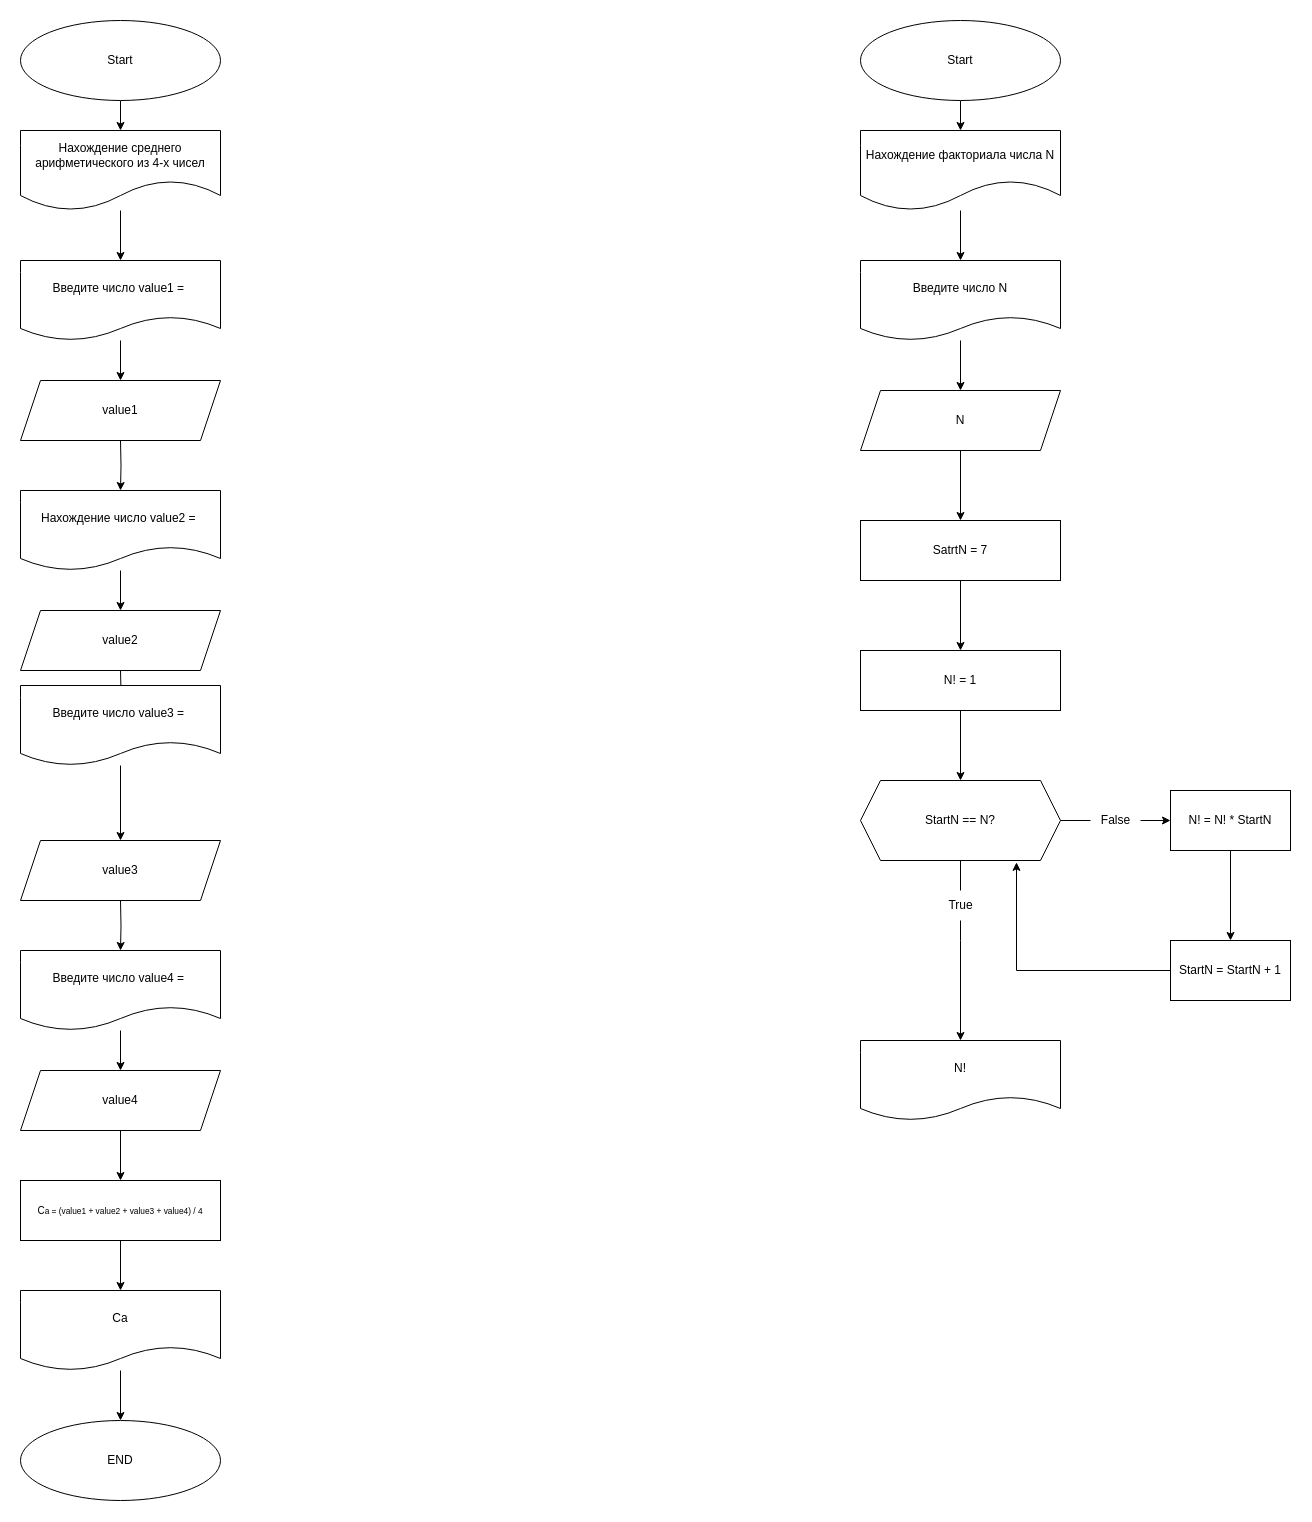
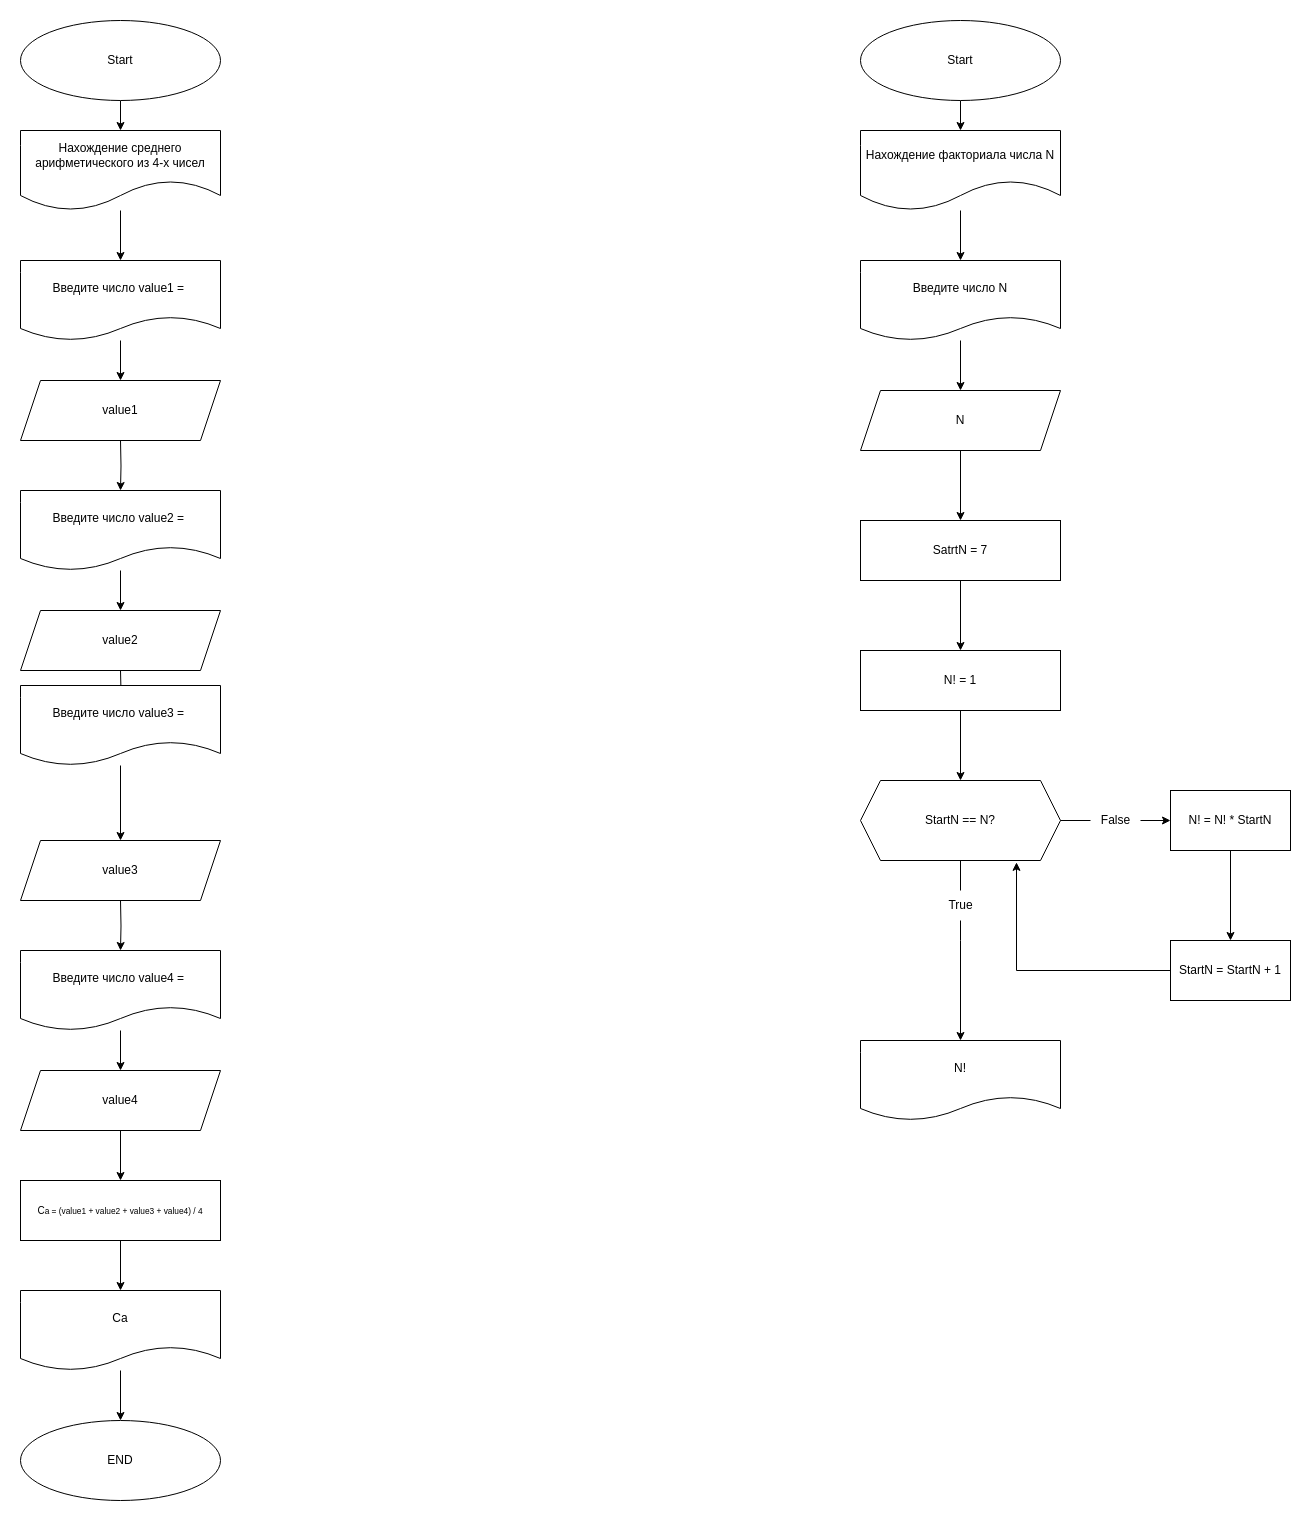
node "Нахождение число value2 =": label "Нахождение число value2 =" -> "Введите число value2 ="
